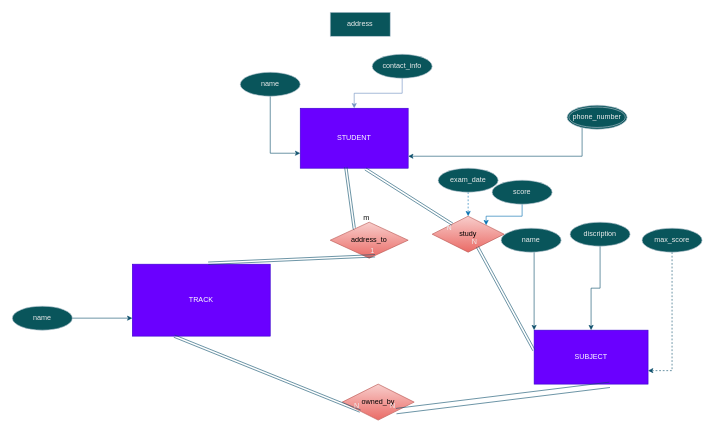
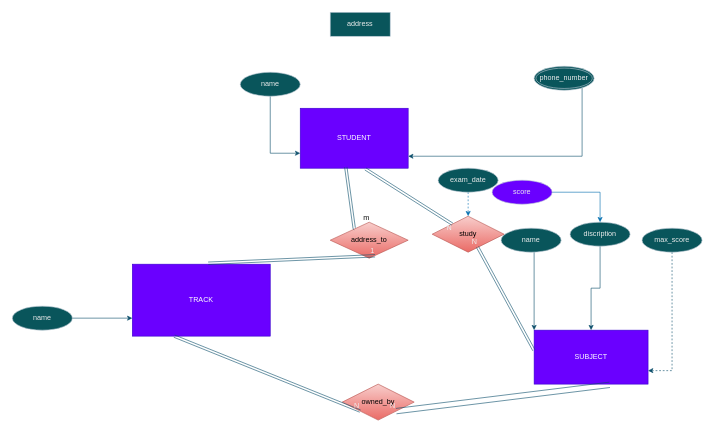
node "contact_info": removed
edge "contact_info" -> "STUDENT": removed
node "phone_number": moved (597, 117) -> (564, 78)
node "score": fillcolor #09555b -> #6a00ff
edge "score" -> "study": now "score" -> "discription"
